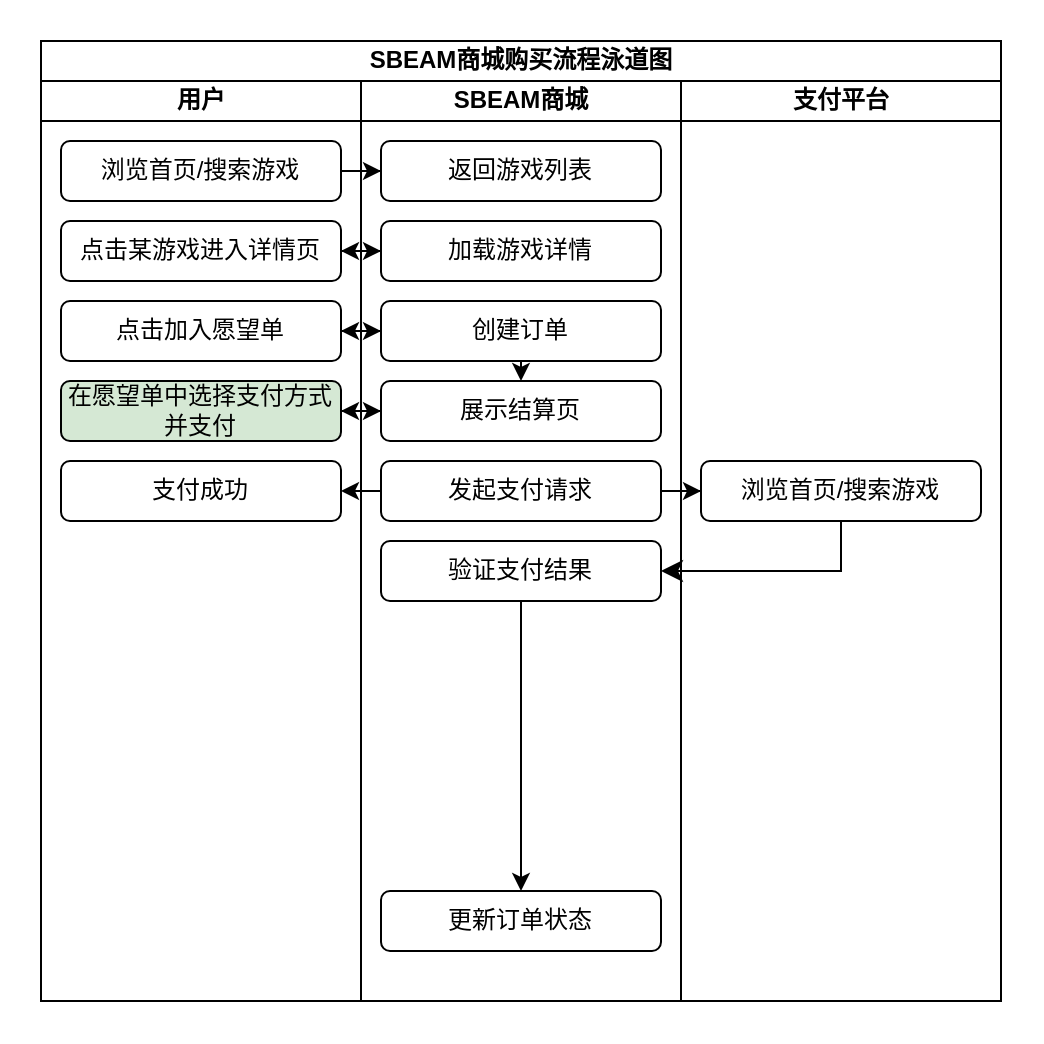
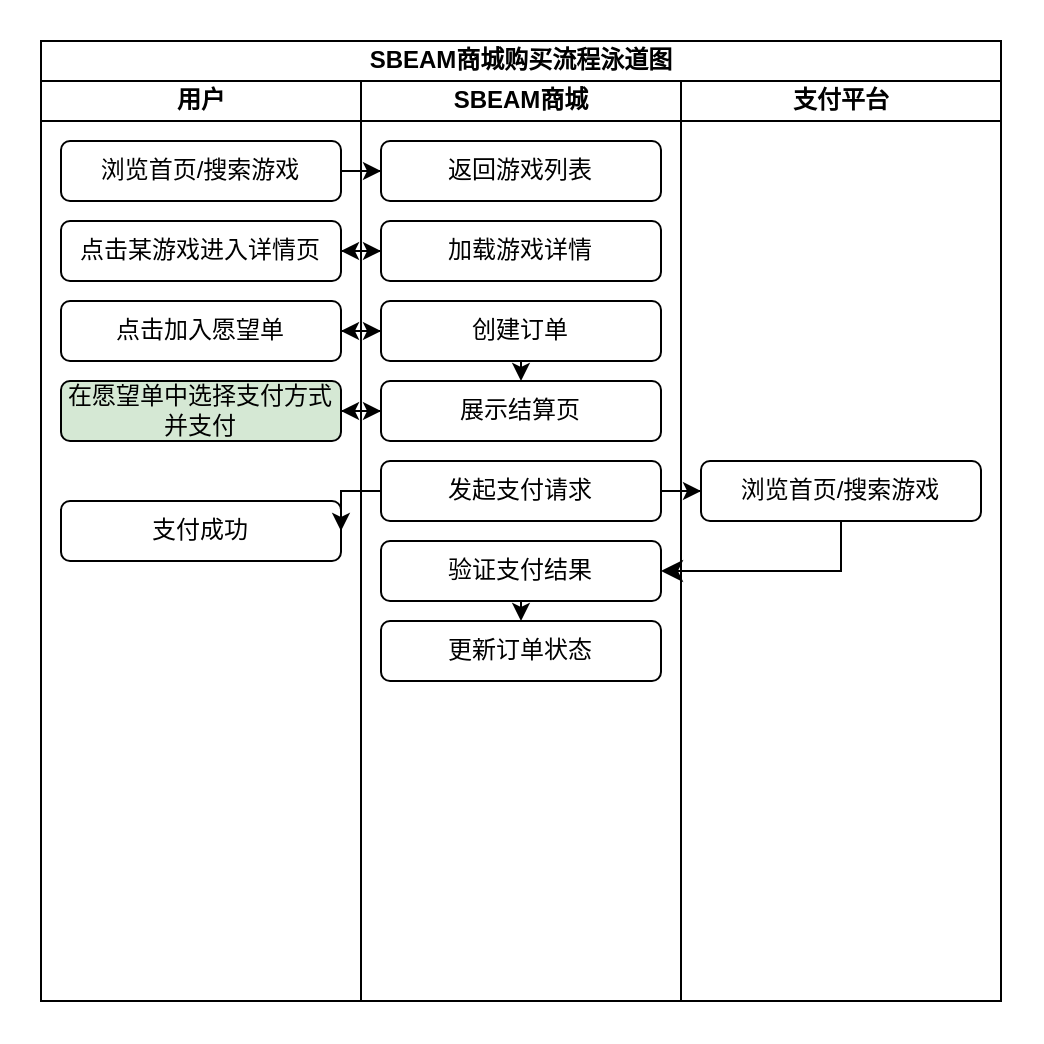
node "支付成功": moved (201, 491) -> (201, 531)
node "更新订单状态": moved (521, 921) -> (521, 651)
